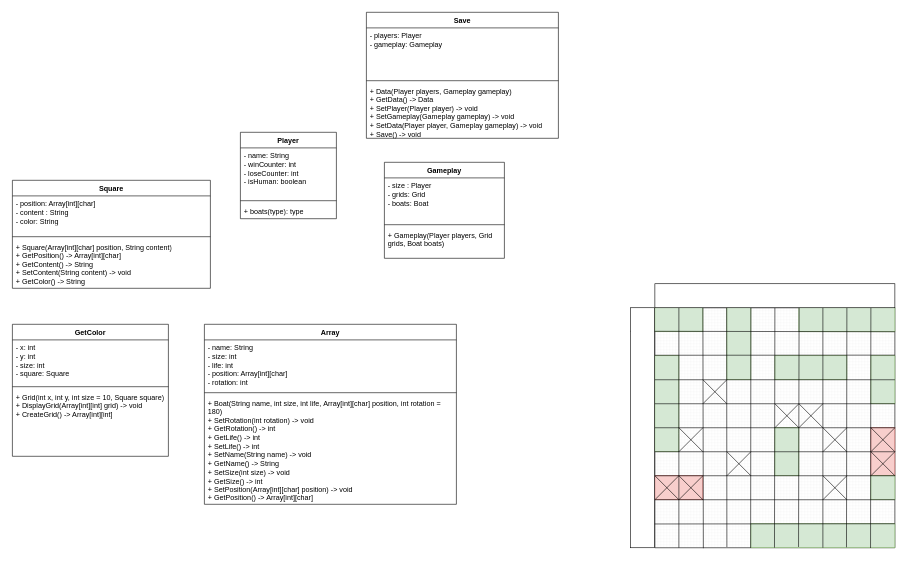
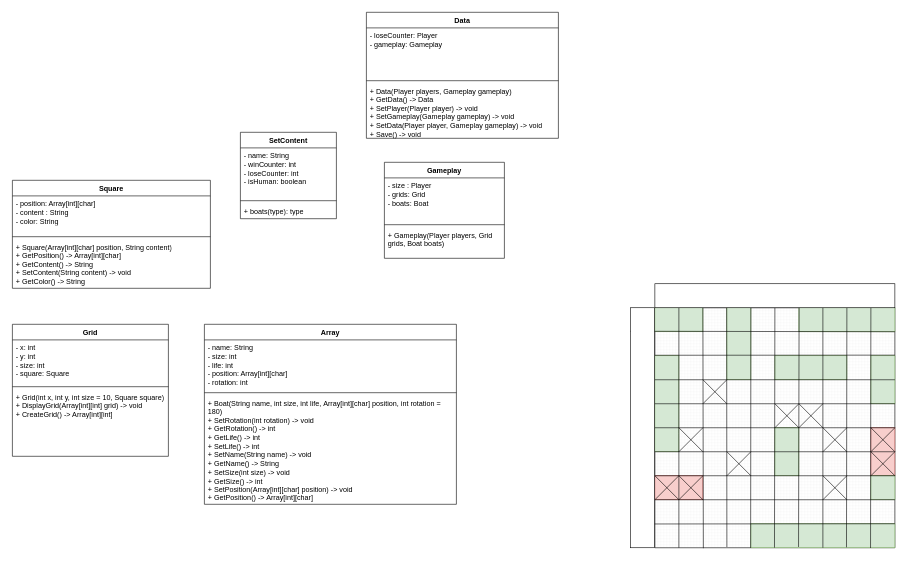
node "Save": label "Save" -> "Data"
node "- players: Player - gameplay: Gameplay": label "- players: Player - gameplay: Gameplay" -> "- loseCounter: Player - gameplay: Gameplay"
node "Player": label "Player" -> "SetContent"
node "GetColor": label "GetColor" -> "Grid"
